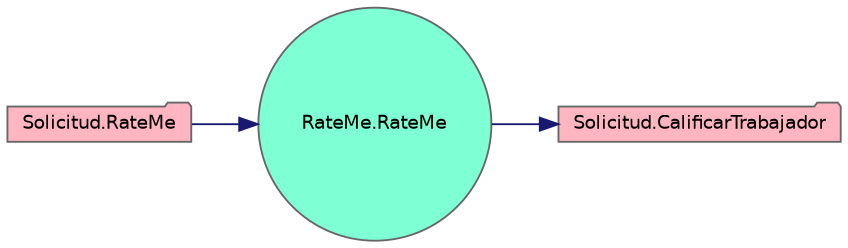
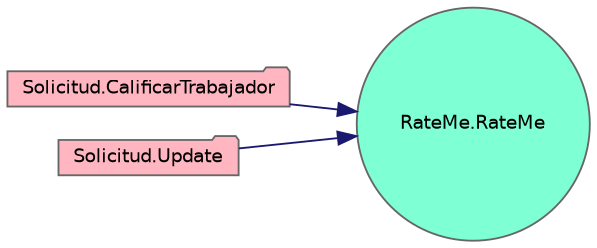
node "Solicitud.RateMe": label "Solicitud.RateMe" -> "Solicitud.Update"
edge "RateMe.RateMe" -> "Solicitud.CalificarTrabajador": reversed
